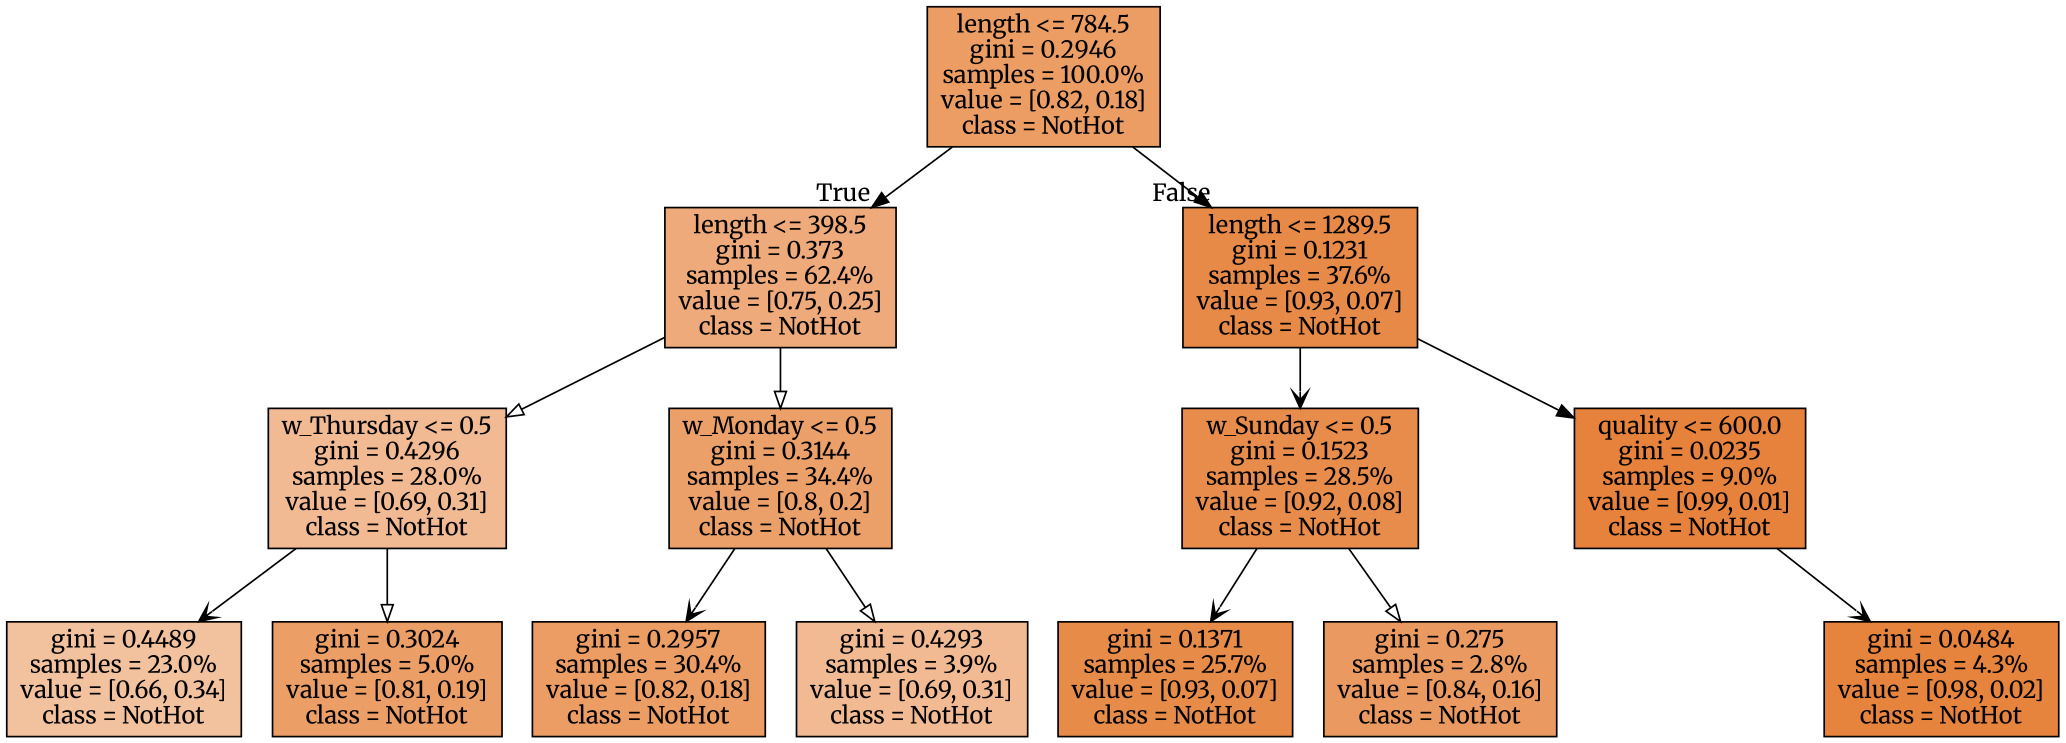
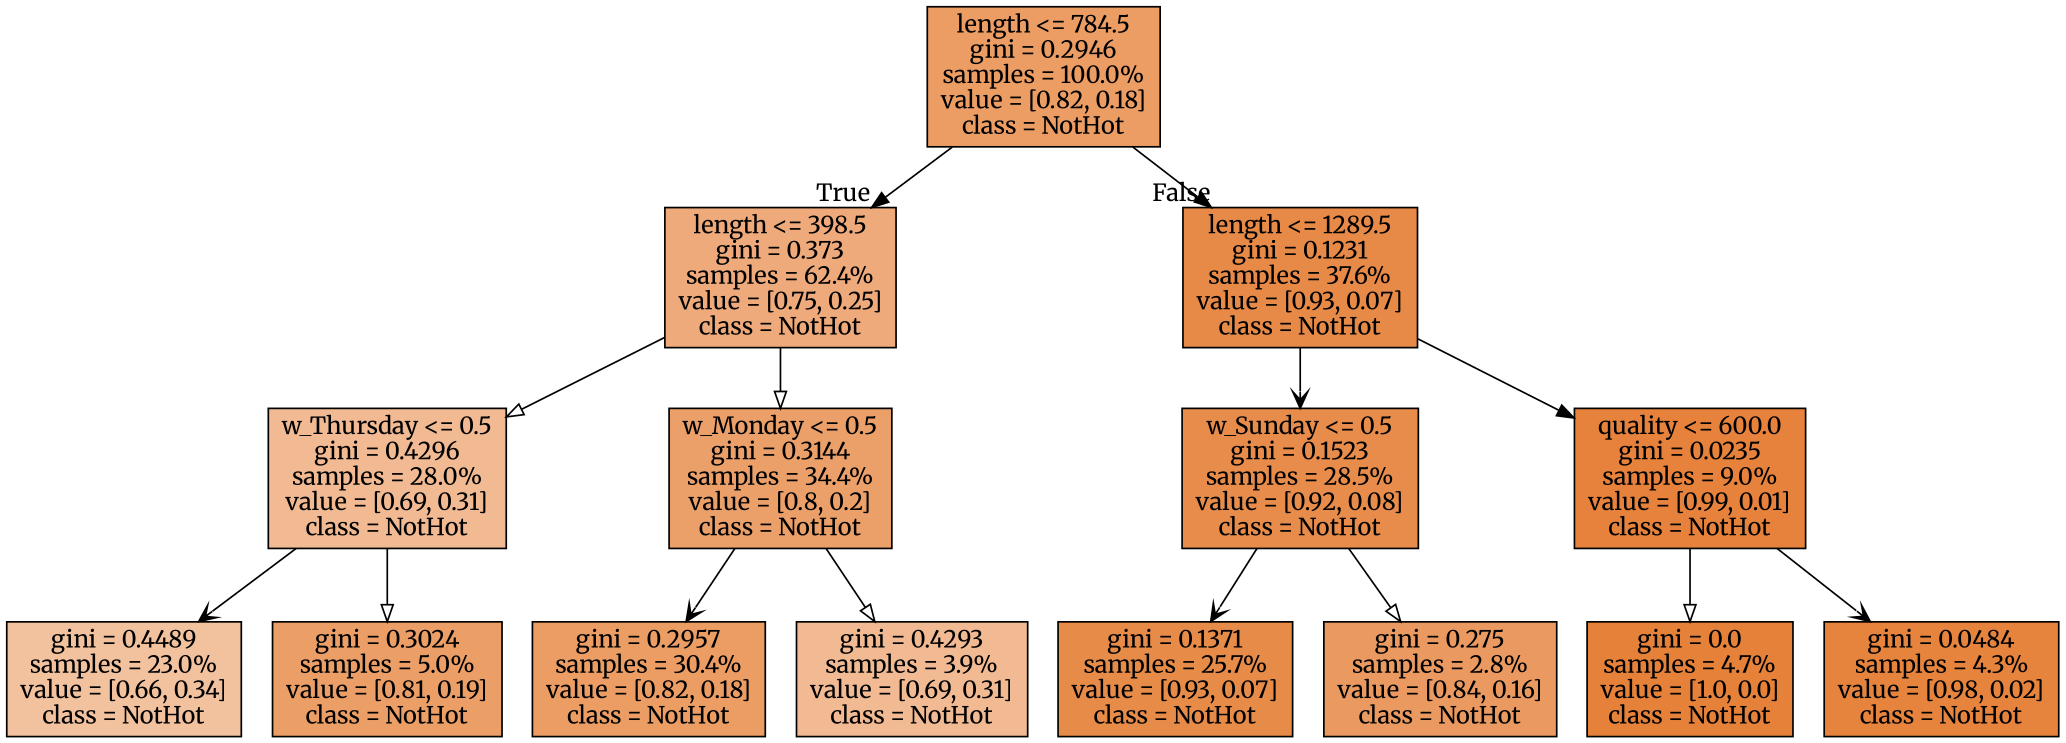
node "gini = 0.0 samples = 4.7% value = [1.0, 0.0] class = NotHot": added
